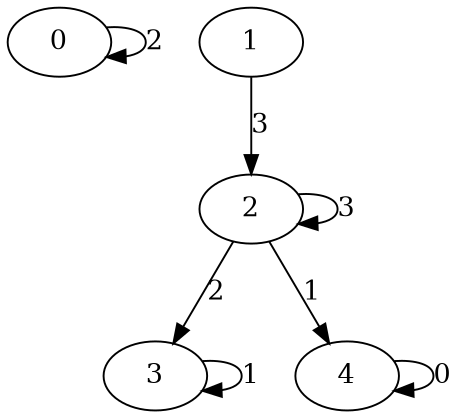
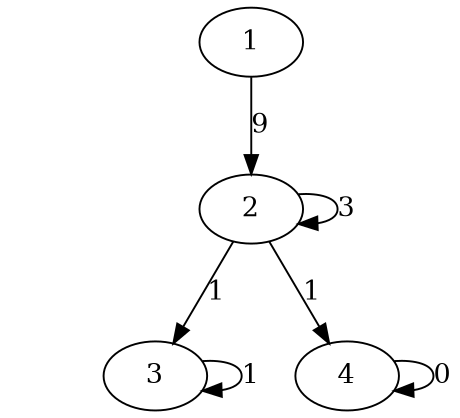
node "0": removed
edge "1" -> "2": label "3" -> "9"
edge "2" -> "3": label "2" -> "1"
